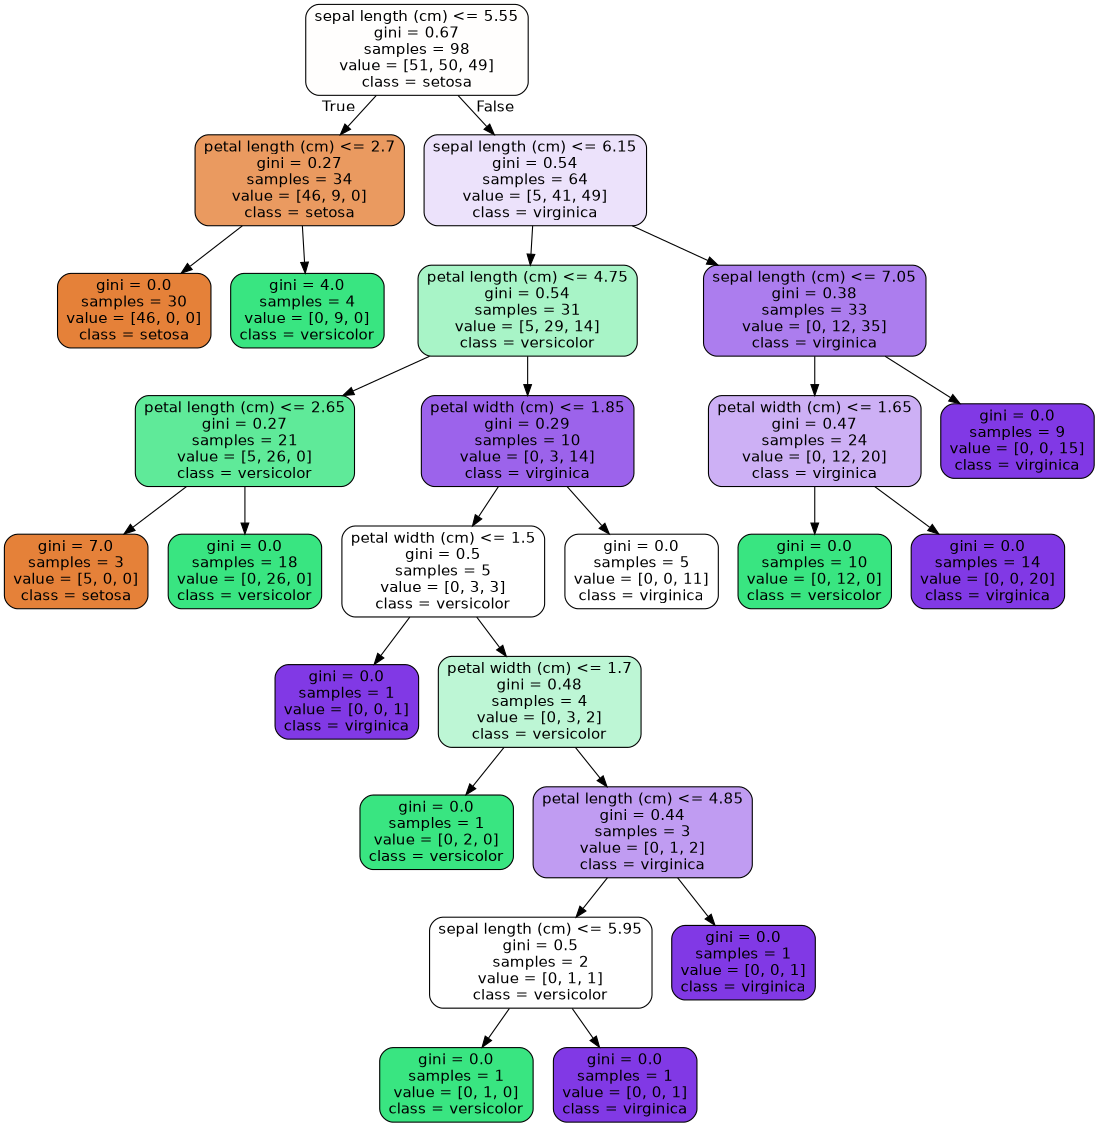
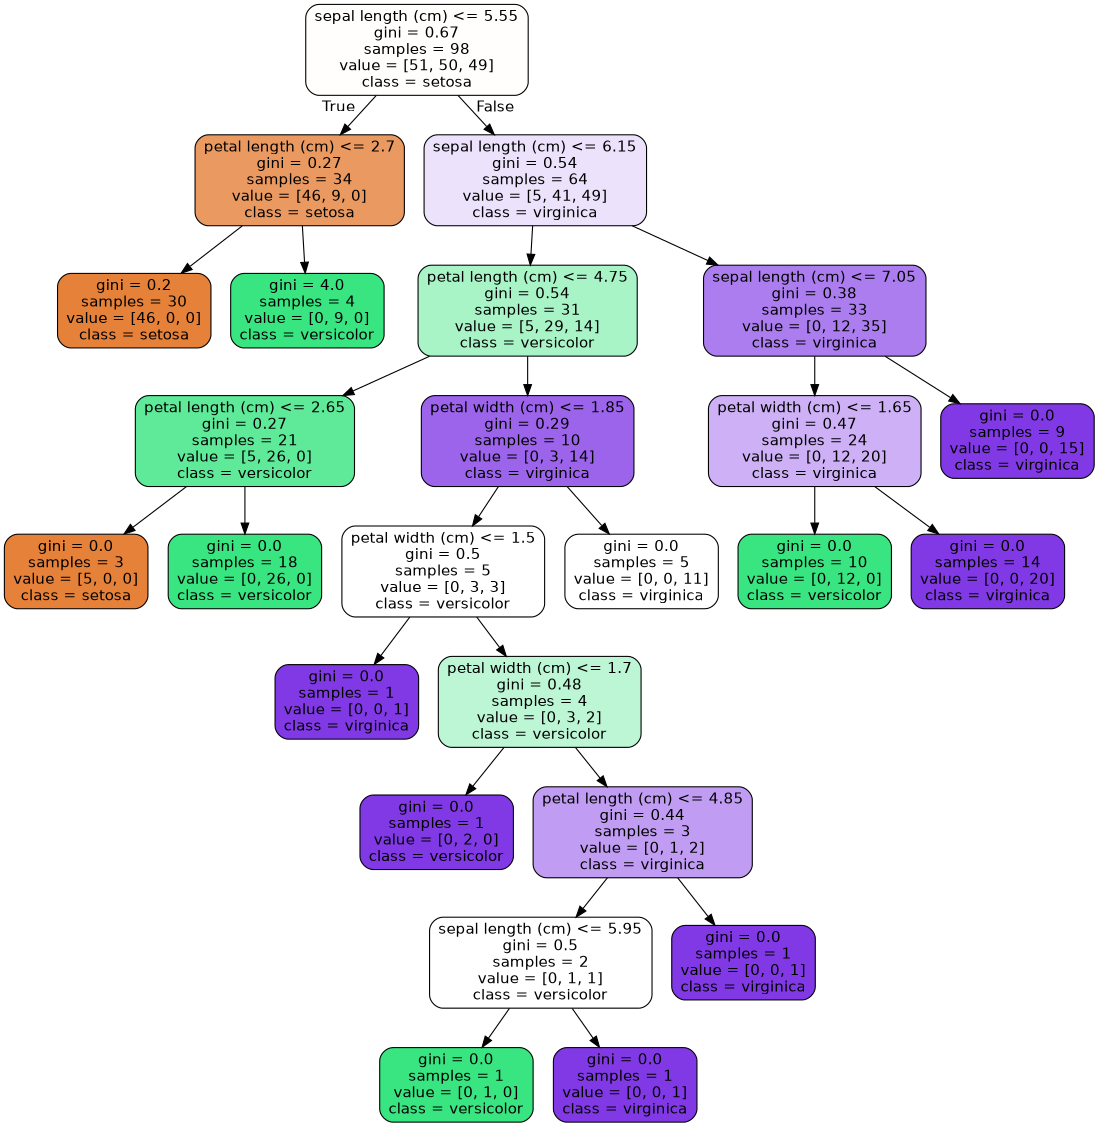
node "gini = 0.0 samples = 30 value = [46, 0, 0] class = setosa": label "gini = 0.0 samples = 30 value = [46, 0, 0] class = setosa" -> "gini = 0.2 samples = 30 value = [46, 0, 0] class = setosa"
node "gini = 7.0 samples = 3 value = [5, 0, 0] class = setosa": label "gini = 7.0 samples = 3 value = [5, 0, 0] class = setosa" -> "gini = 0.0 samples = 3 value = [5, 0, 0] class = setosa"
node "gini = 0.0 samples = 1 value = [0, 2, 0] class = versicolor": fillcolor #39e581 -> #8139e5
